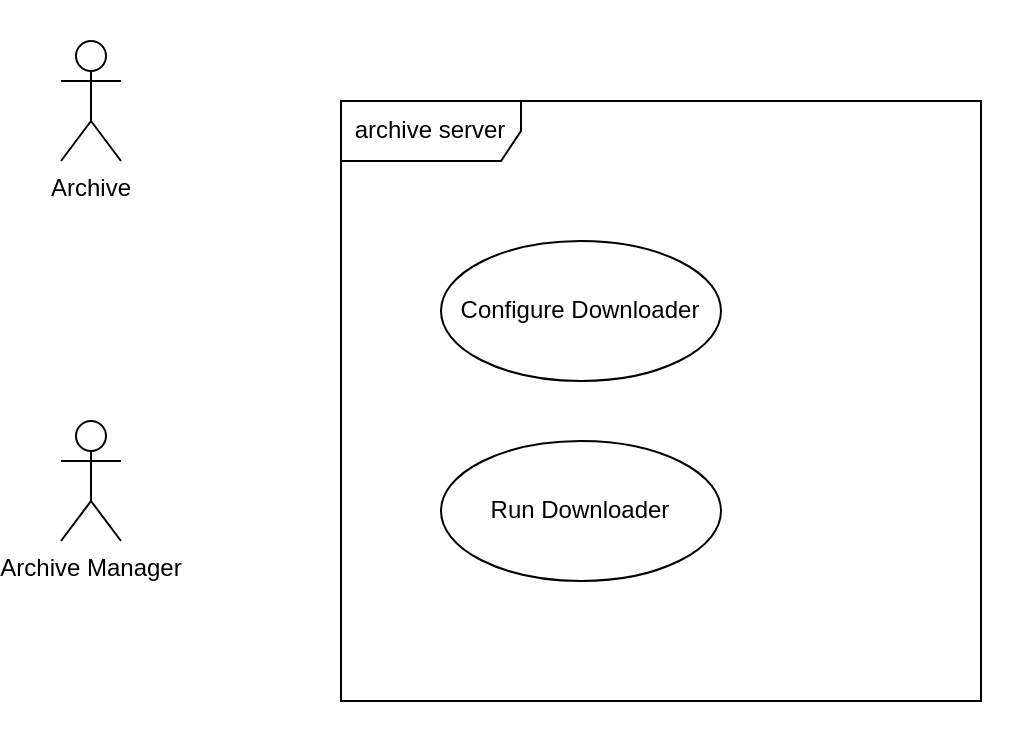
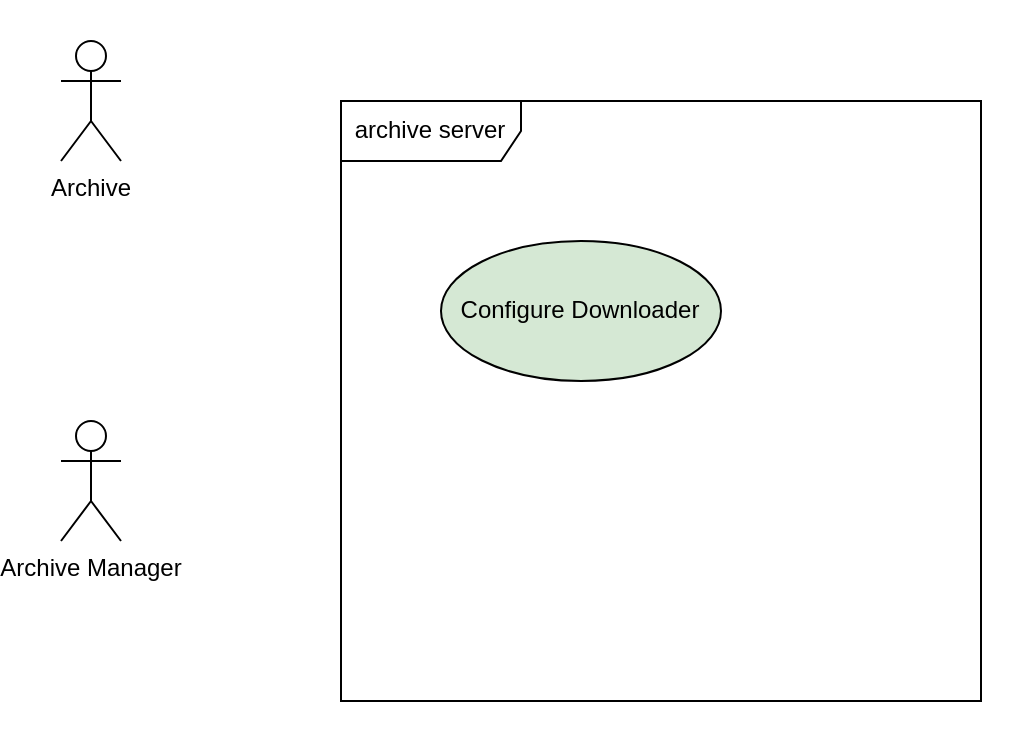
node "Configure Downloader": fillcolor #ffffff -> #d5e8d4
node "Run Downloader": removed
